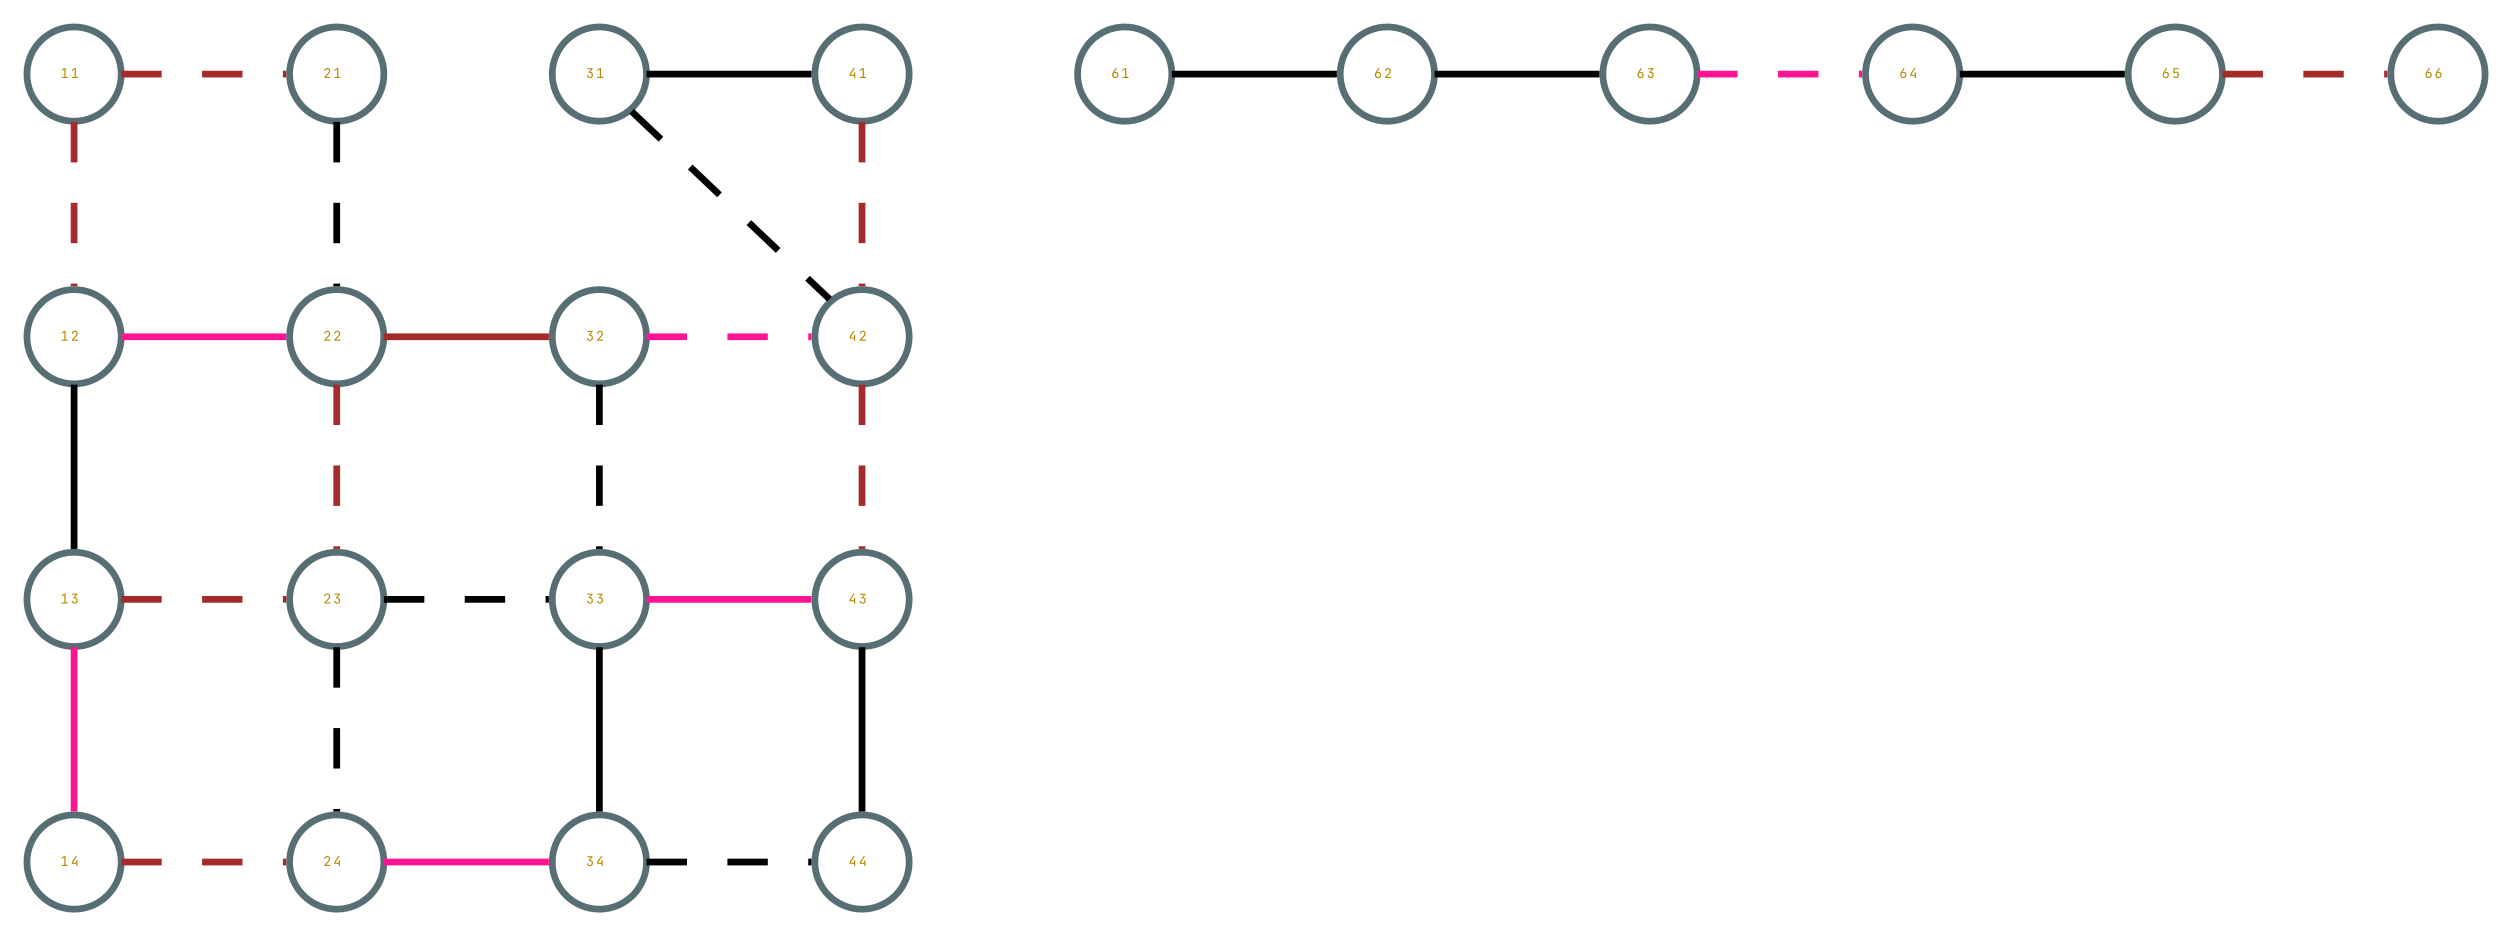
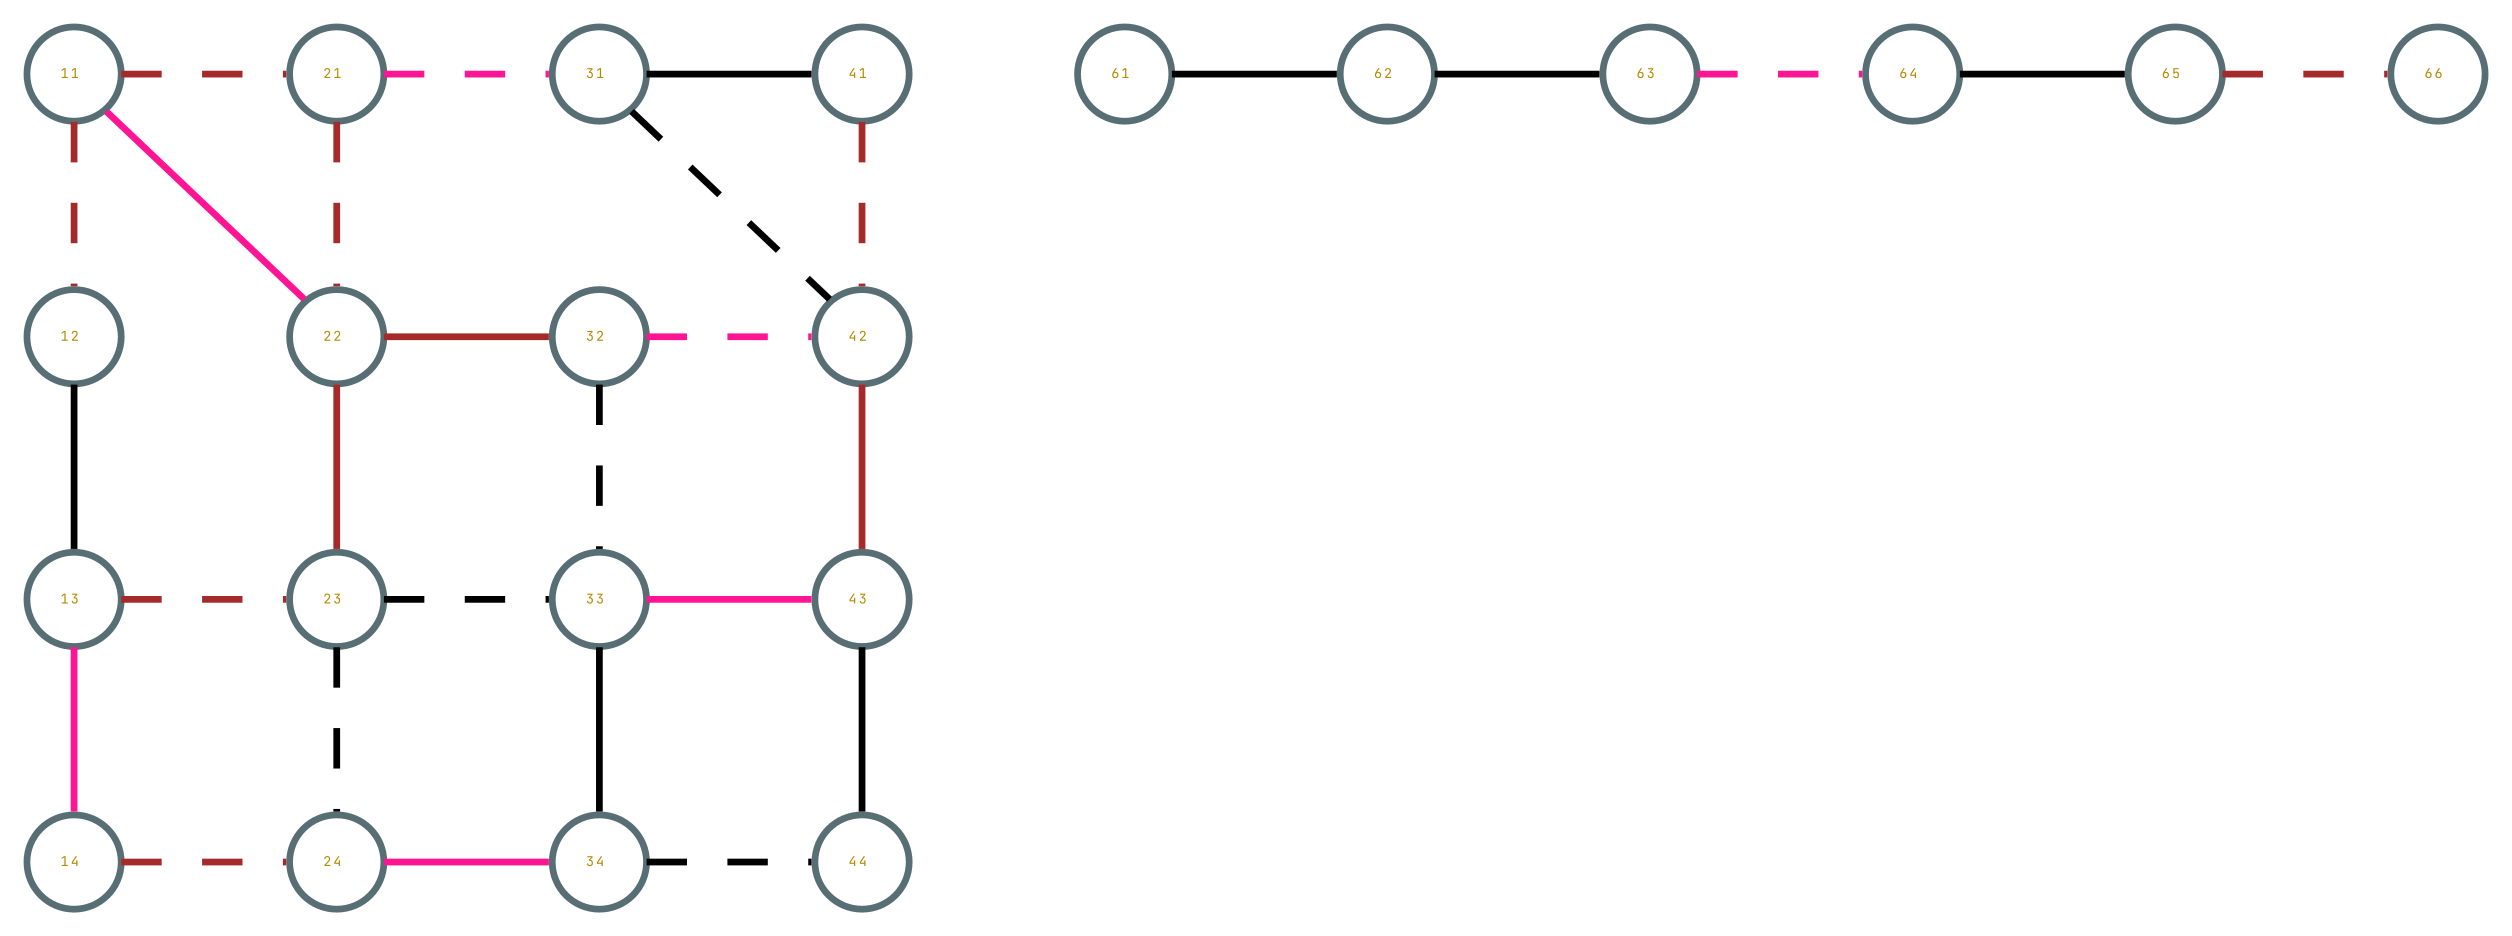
edge "21" -- "31": added
edge "21" -- "22": color black -> brown
edge "12" -- "22": now "11" -- "22"
edge "22" -- "23": style dashed -> solid
edge "42" -- "43": style dashed -> solid
